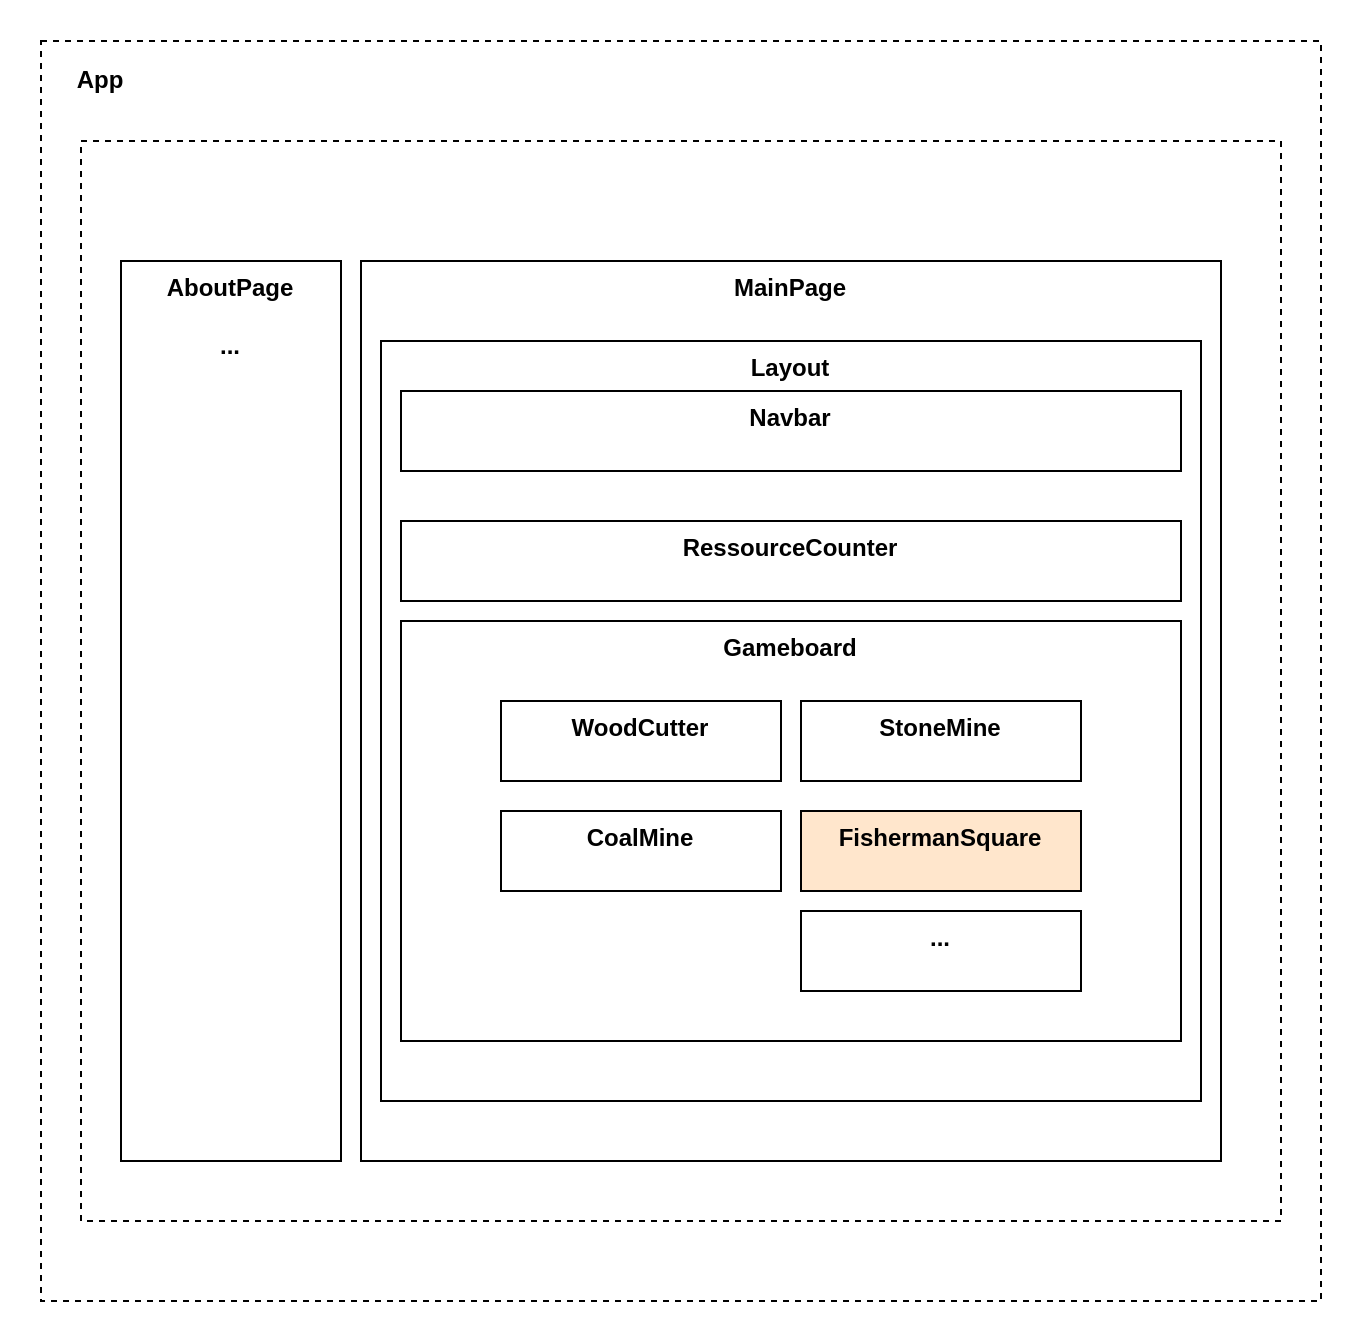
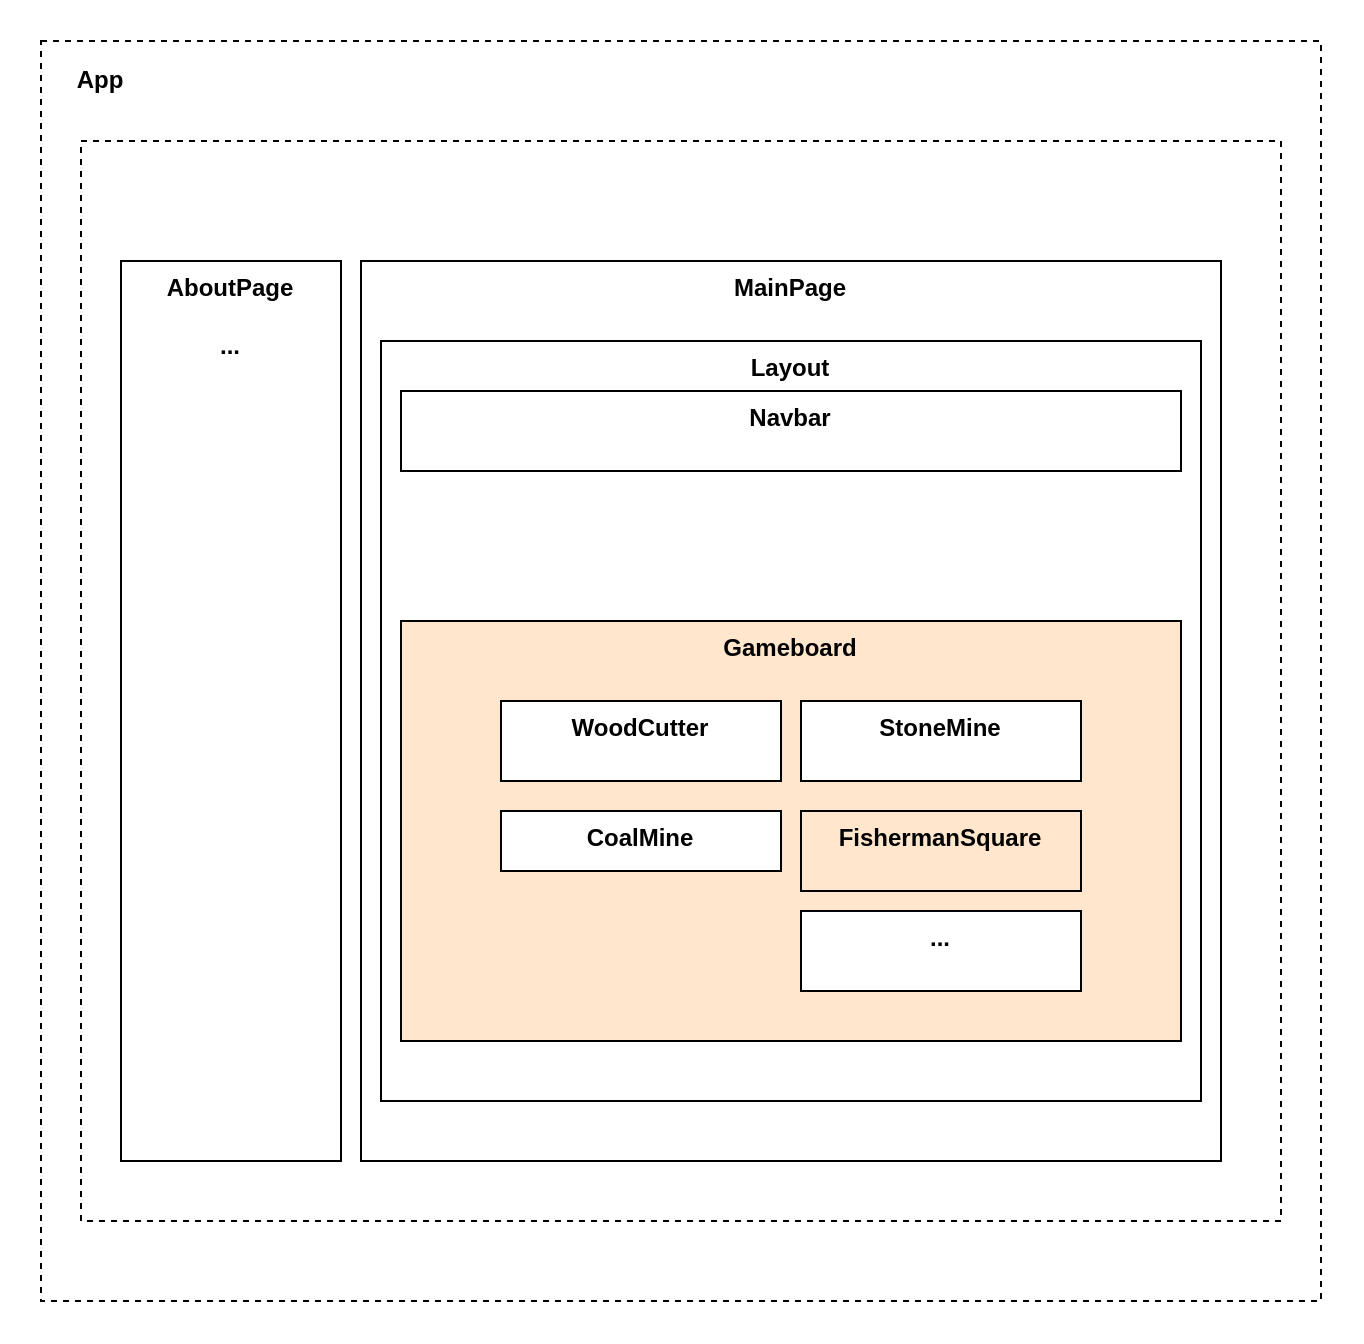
node "RessourceCounter": removed
node "Gameboard": fillcolor #ffffff -> #ffe6cc
node "CoalMine": size 280x80 -> 280x60
